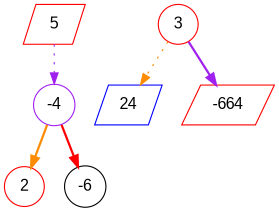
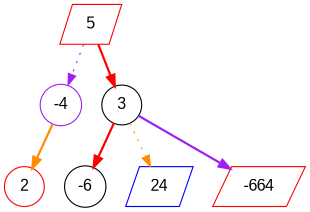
node "3": color red -> black
edge "5" -> "3": added
edge "-4" -> "-6": now "3" -> "-6"
